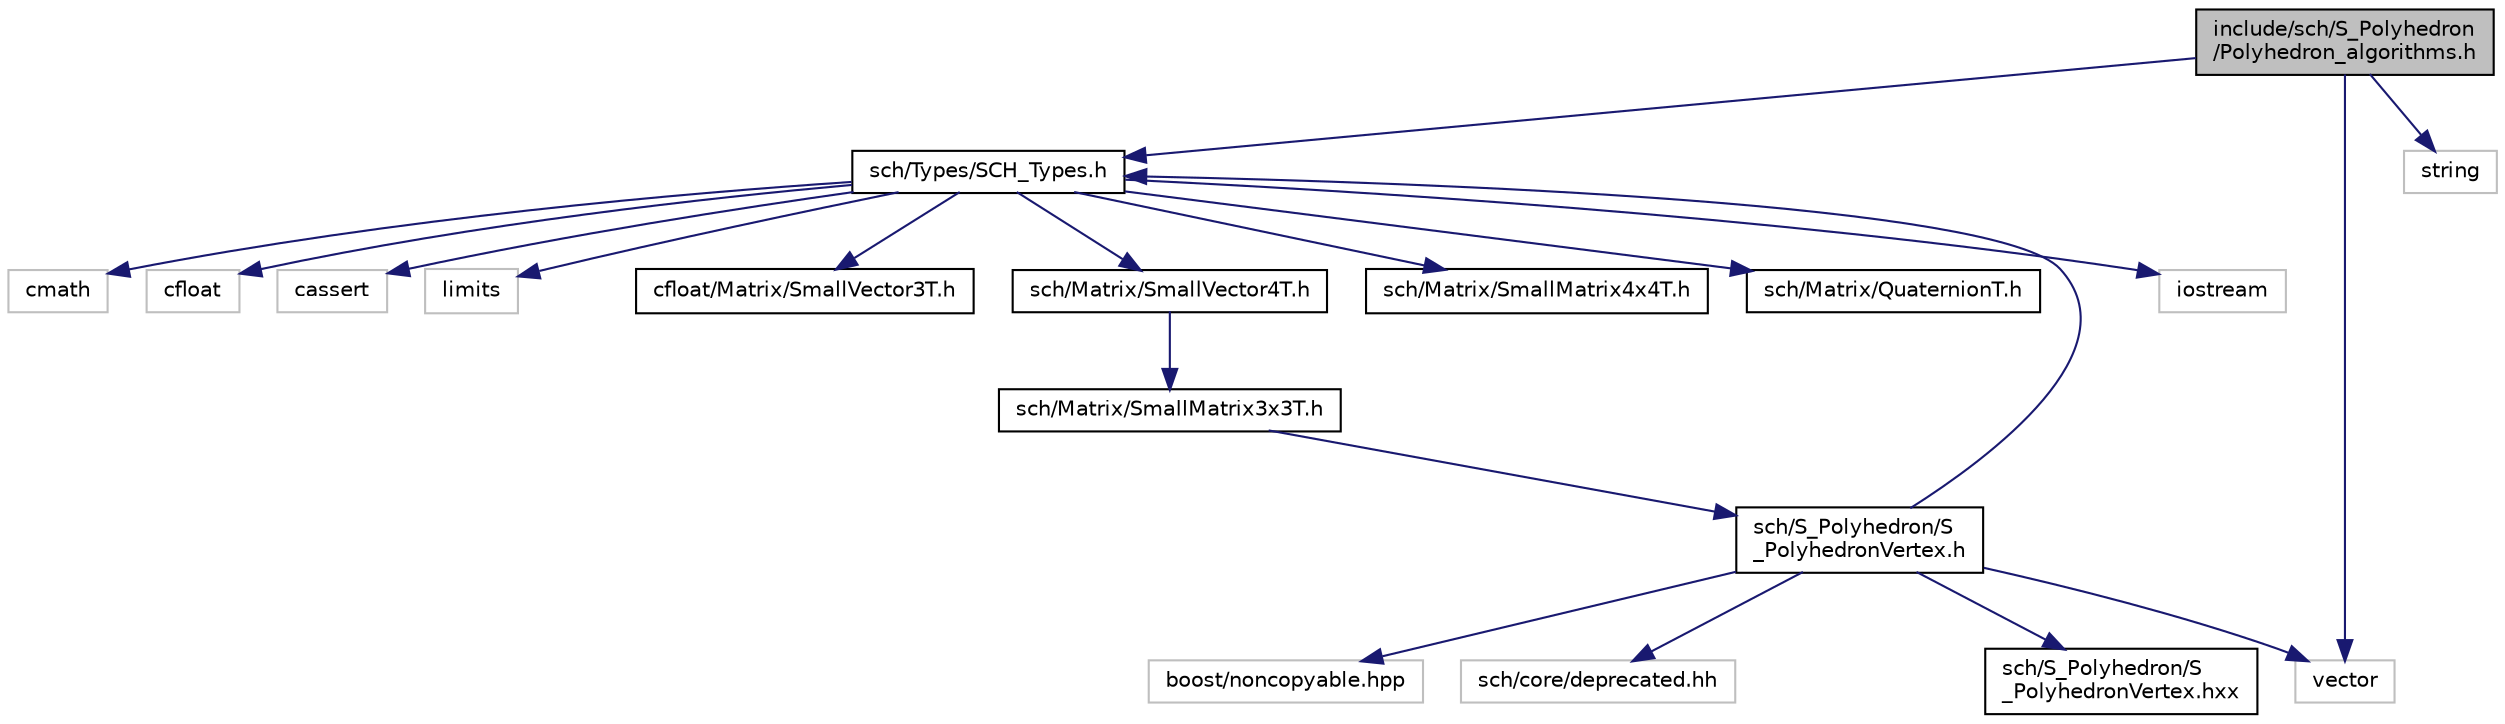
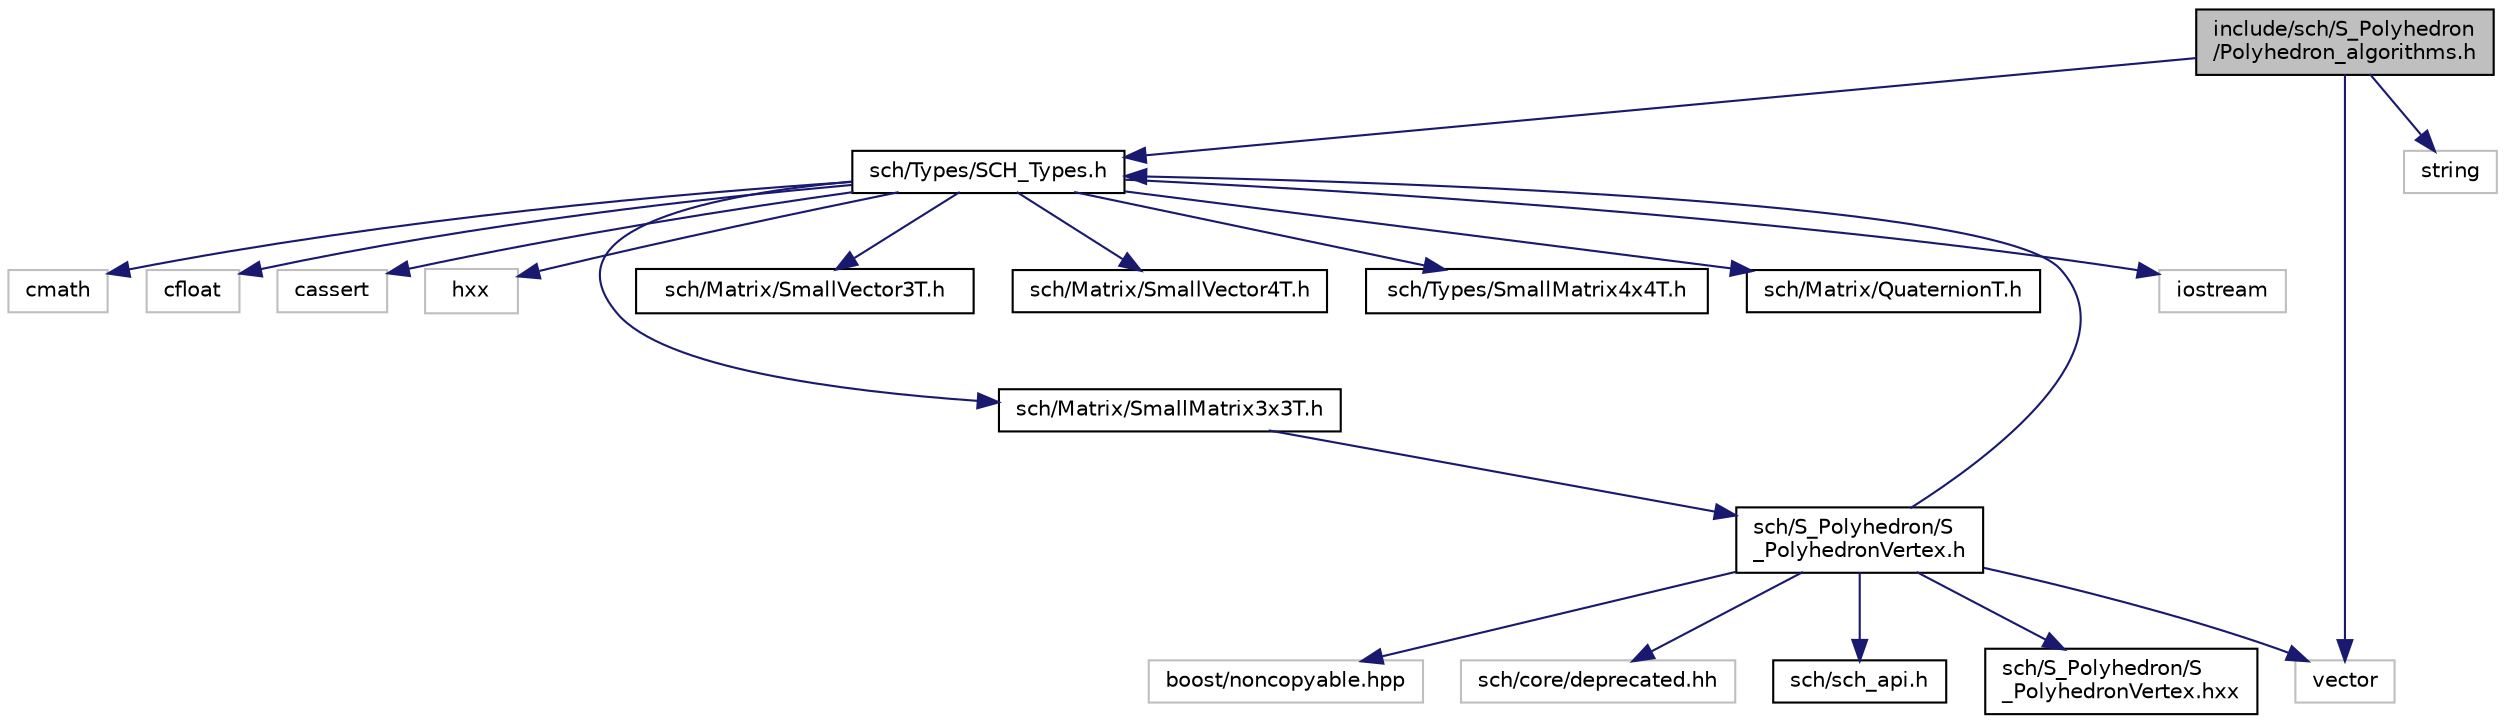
node "limits": label "limits" -> "hxx"
node "cfloat/Matrix/SmallVector3T.h": label "cfloat/Matrix/SmallVector3T.h" -> "sch/Matrix/SmallVector3T.h"
node "sch/Matrix/SmallMatrix4x4T.h": label "sch/Matrix/SmallMatrix4x4T.h" -> "sch/Types/SmallMatrix4x4T.h"
edge "sch/Matrix/SmallVector4T.h" -> "sch/Matrix/SmallMatrix3x3T.h": now "sch/Types/SCH_Types.h" -> "sch/Matrix/SmallMatrix3x3T.h"
node "sch/sch_api.h": added
